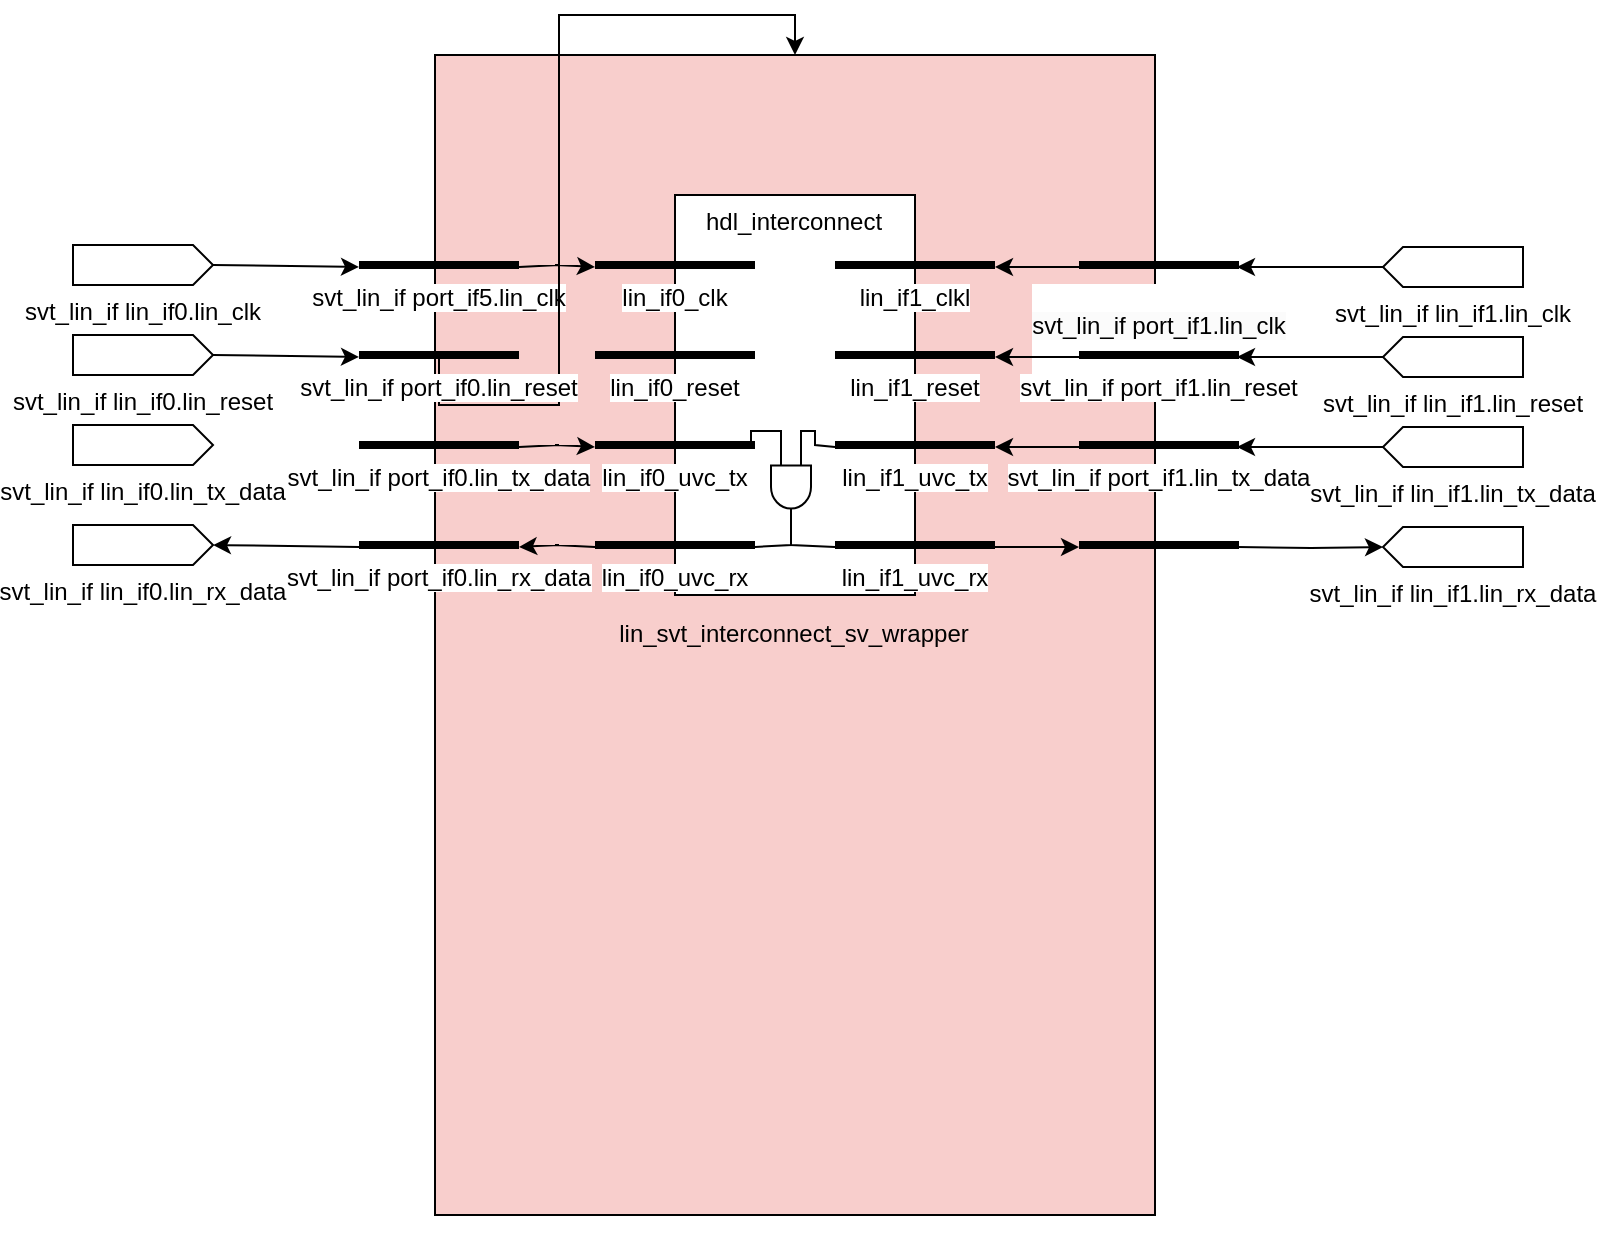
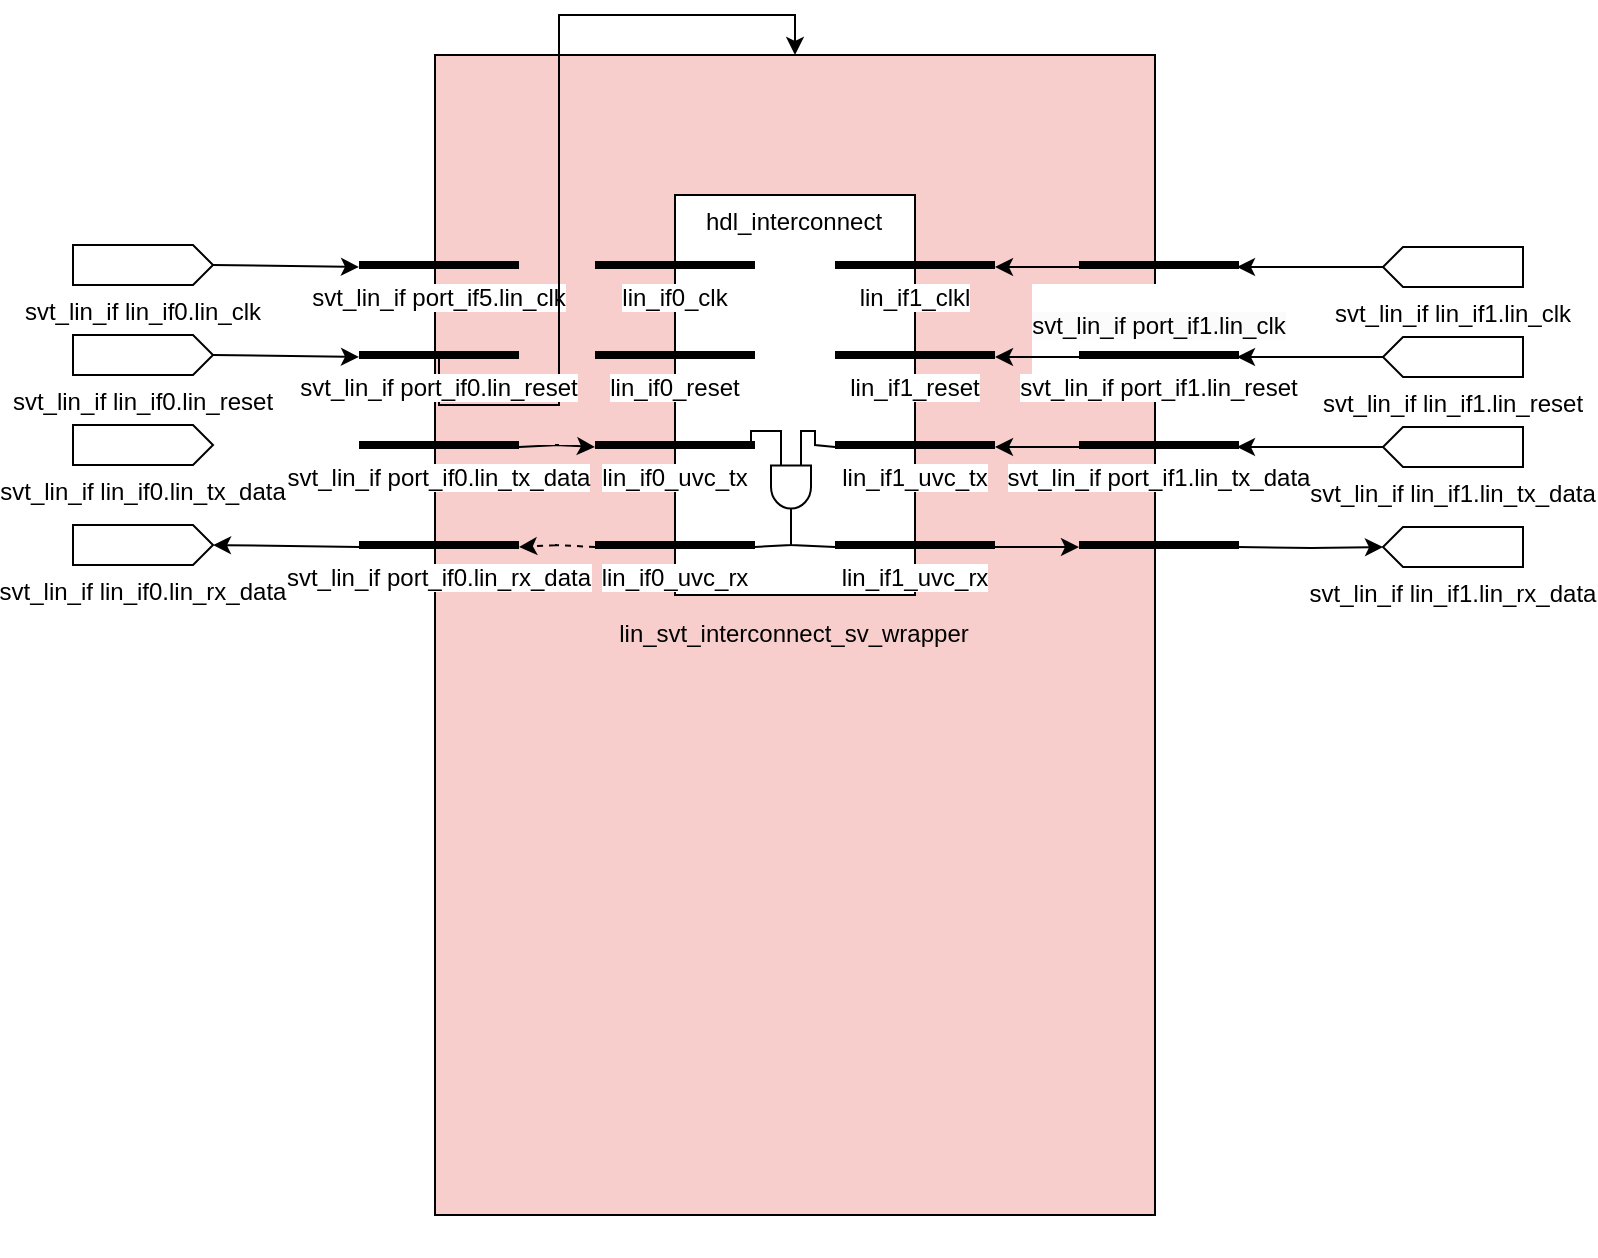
edge "svt_lin_if port_if5.lin_clk" -> "lin_if0_clk": removed
edge "lin_if0_uvc_rx" -> "svt_lin_if port_if0.lin_rx_data": style solid -> dashed
